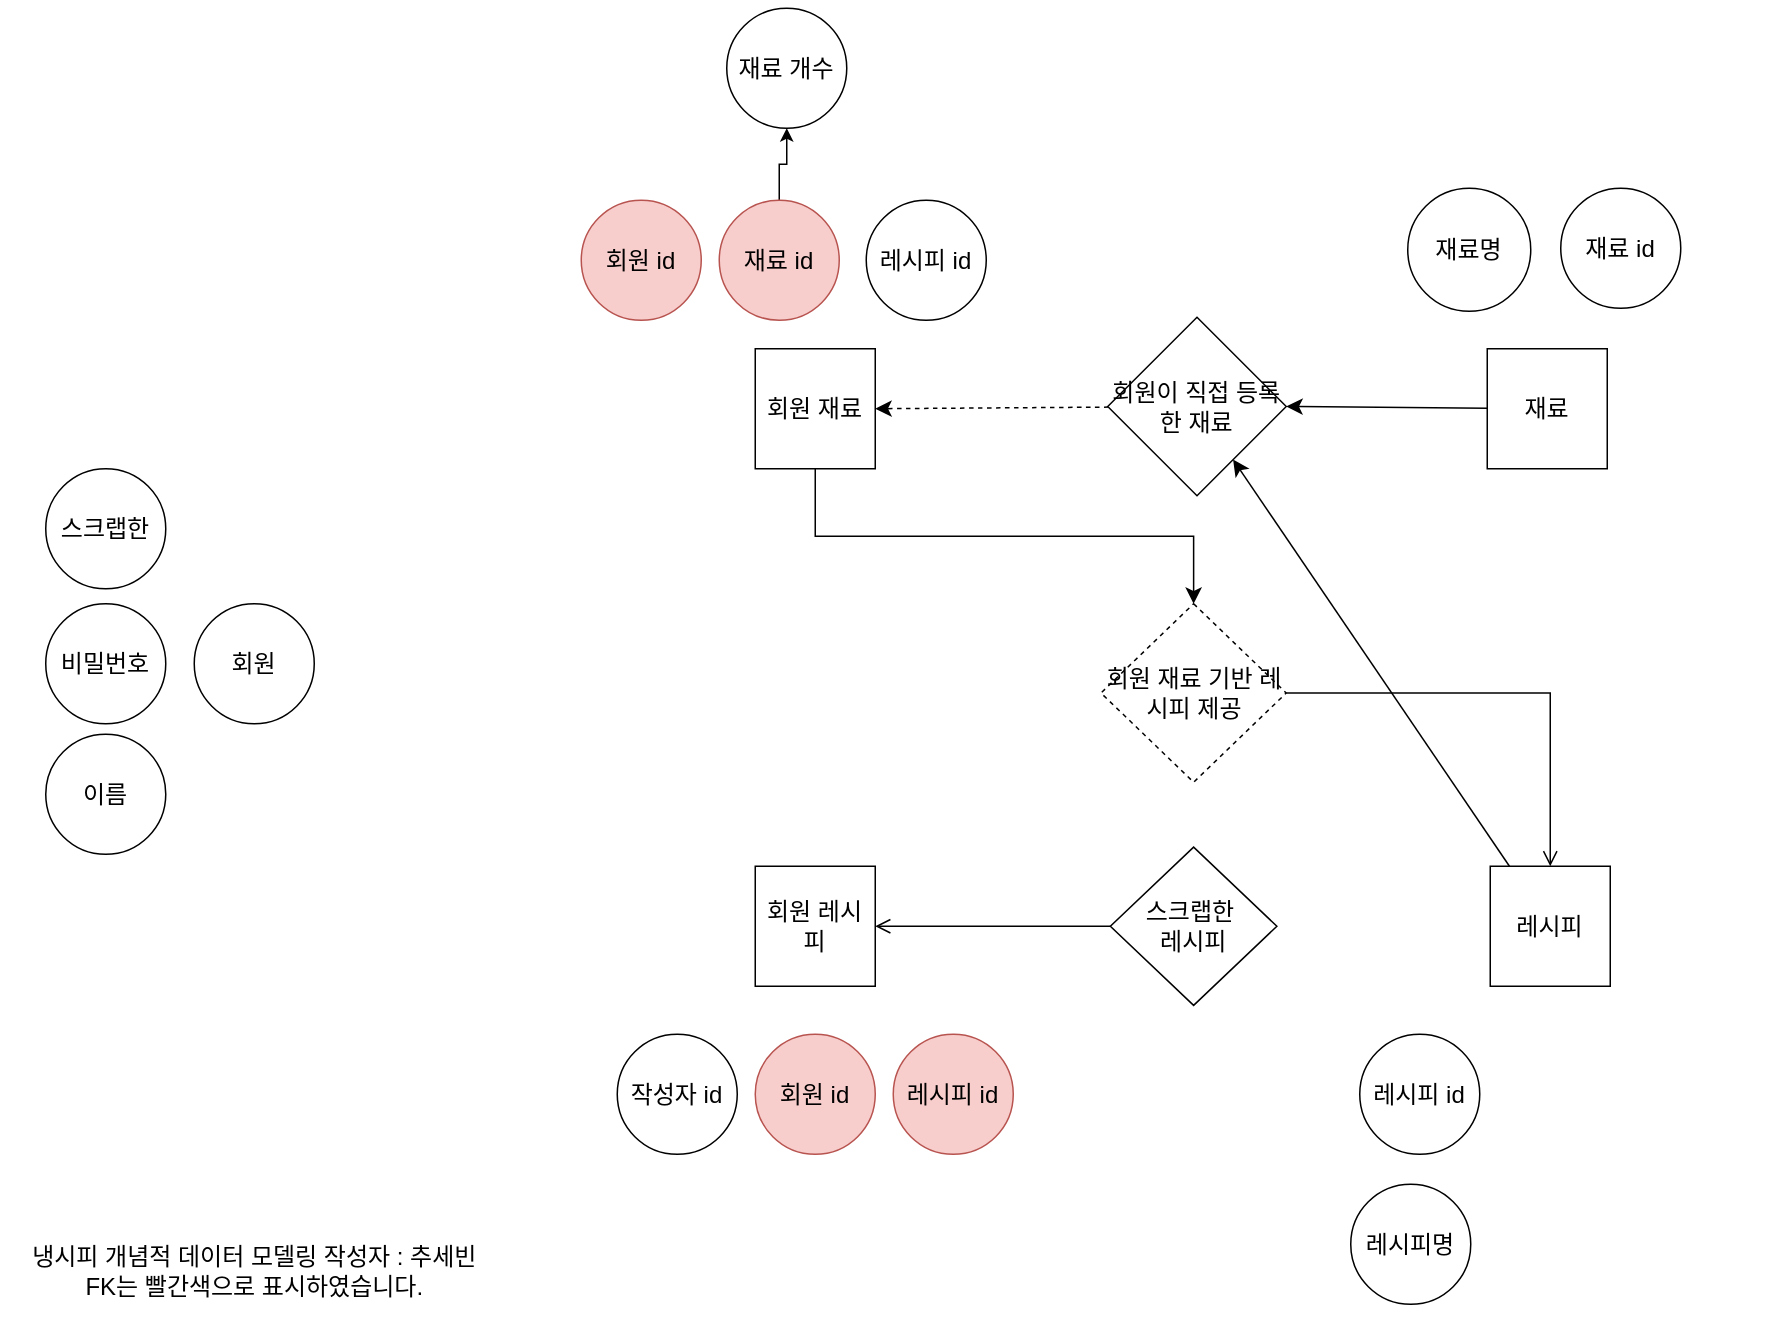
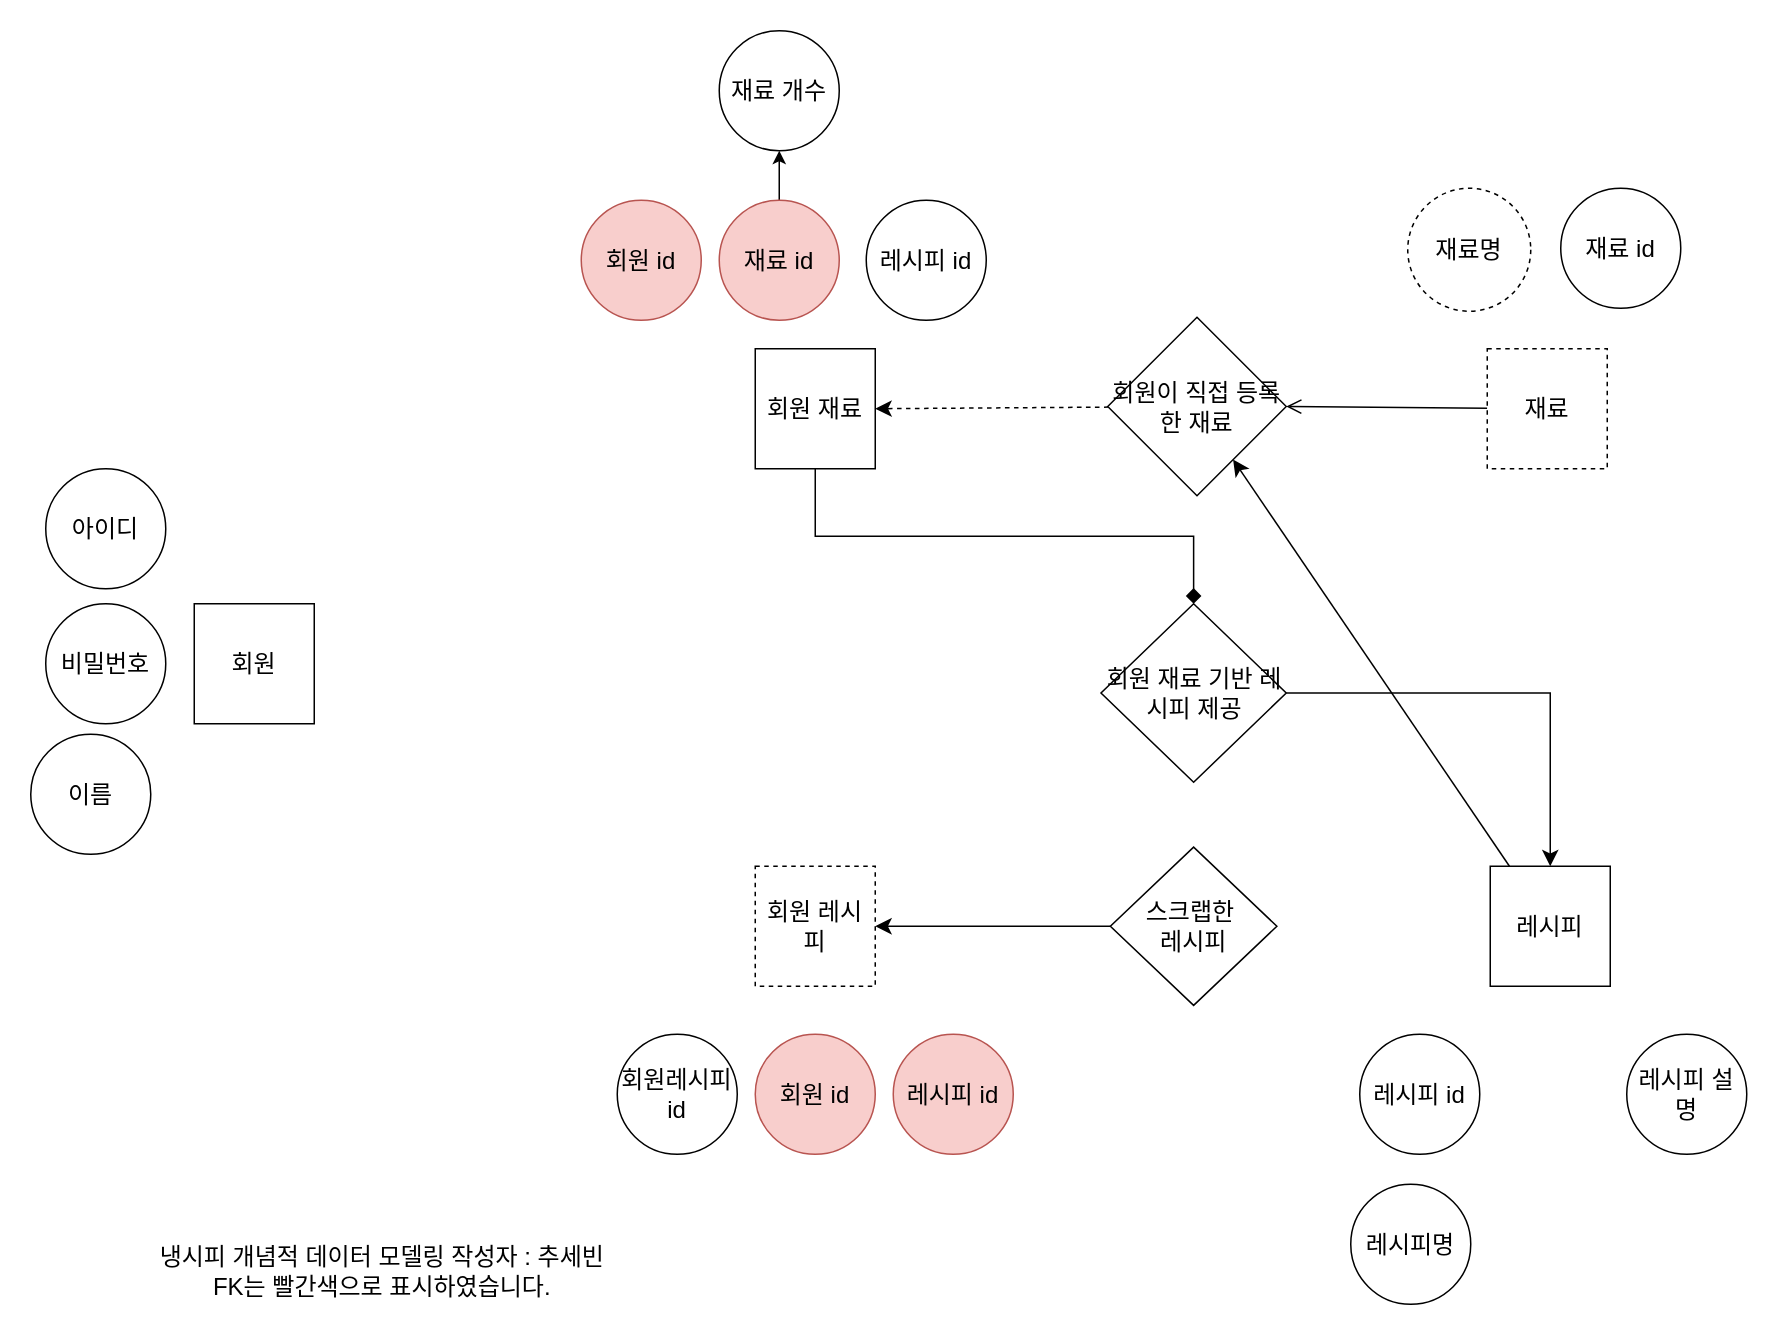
node "재료 개수": moved (787, 68) -> (779, 91)
node "재료명": style solid -> dashed
edge "재료" -> "회원이 직접 등록한 재료": arrowhead classic -> open
node "재료": style solid -> dashed
node "스크랩한": label "스크랩한" -> "아이디"
edge "회원 재료" -> "회원 재료 기반 레시피 제공": arrowhead classic -> diamond
node "회원": shape ellipse -> rectangle
node "회원 재료 기반 레시피 제공": style dashed -> solid
node "이름": moved (106, 794) -> (91, 794)
edge "회원 재료 기반 레시피 제공" -> "레시피": arrowhead open -> classic
node "회원 레시피": style solid -> dashed
edge "스크랩한 레시피" -> "회원 레시피": arrowhead open -> classic
node "작성자 id": label "작성자 id" -> "회원레시피 id"
node "레시피 설명": added
node "냉시피 개념적 데이터 모델링 작성자 : 추세빈 FK는 빨간색으로 표시하였습니다.": moved (254, 1271) -> (382, 1271)
